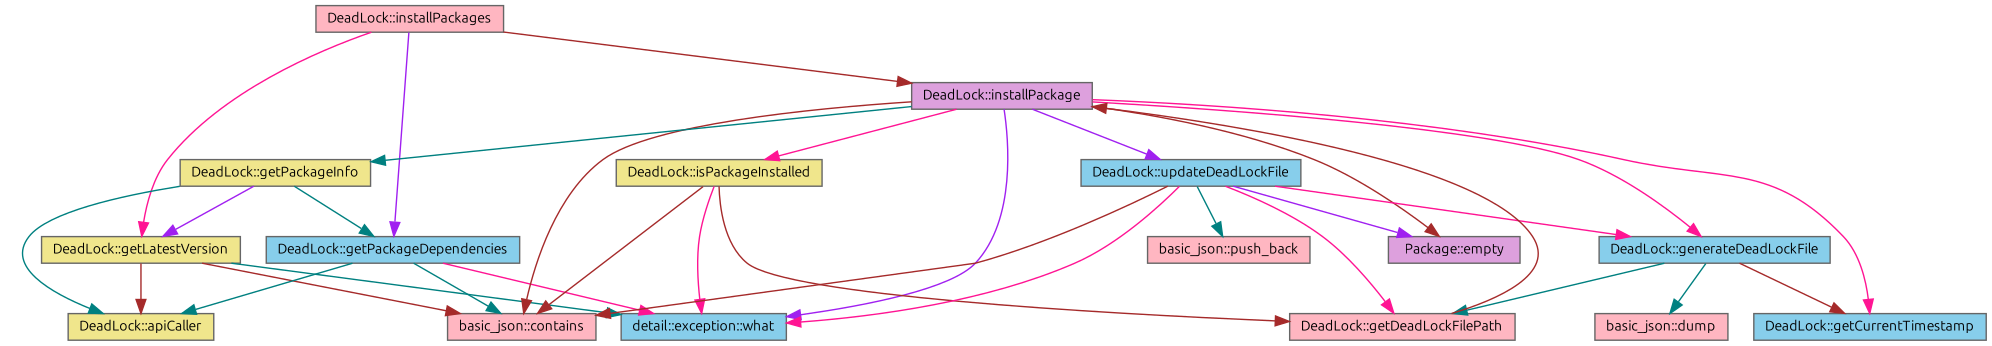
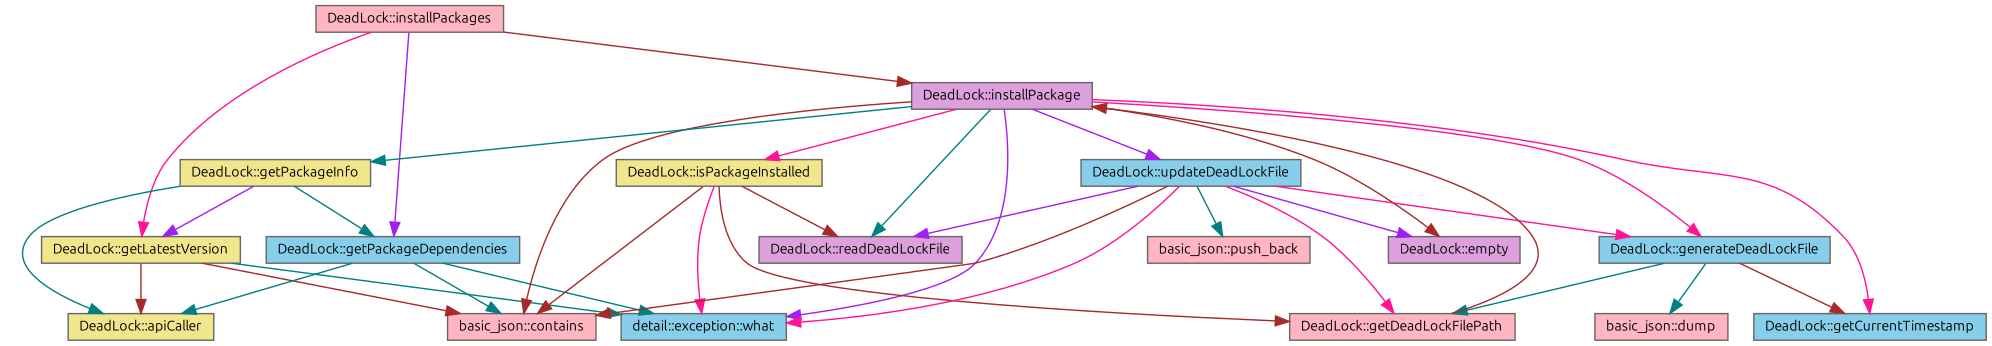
node "DeadLock::readDeadLockFile": added
node "Package::empty": label "Package::empty" -> "DeadLock::empty"
edge "DeadLock::getPackageDependencies" -> "detail::exception::what": color deeppink -> teal
